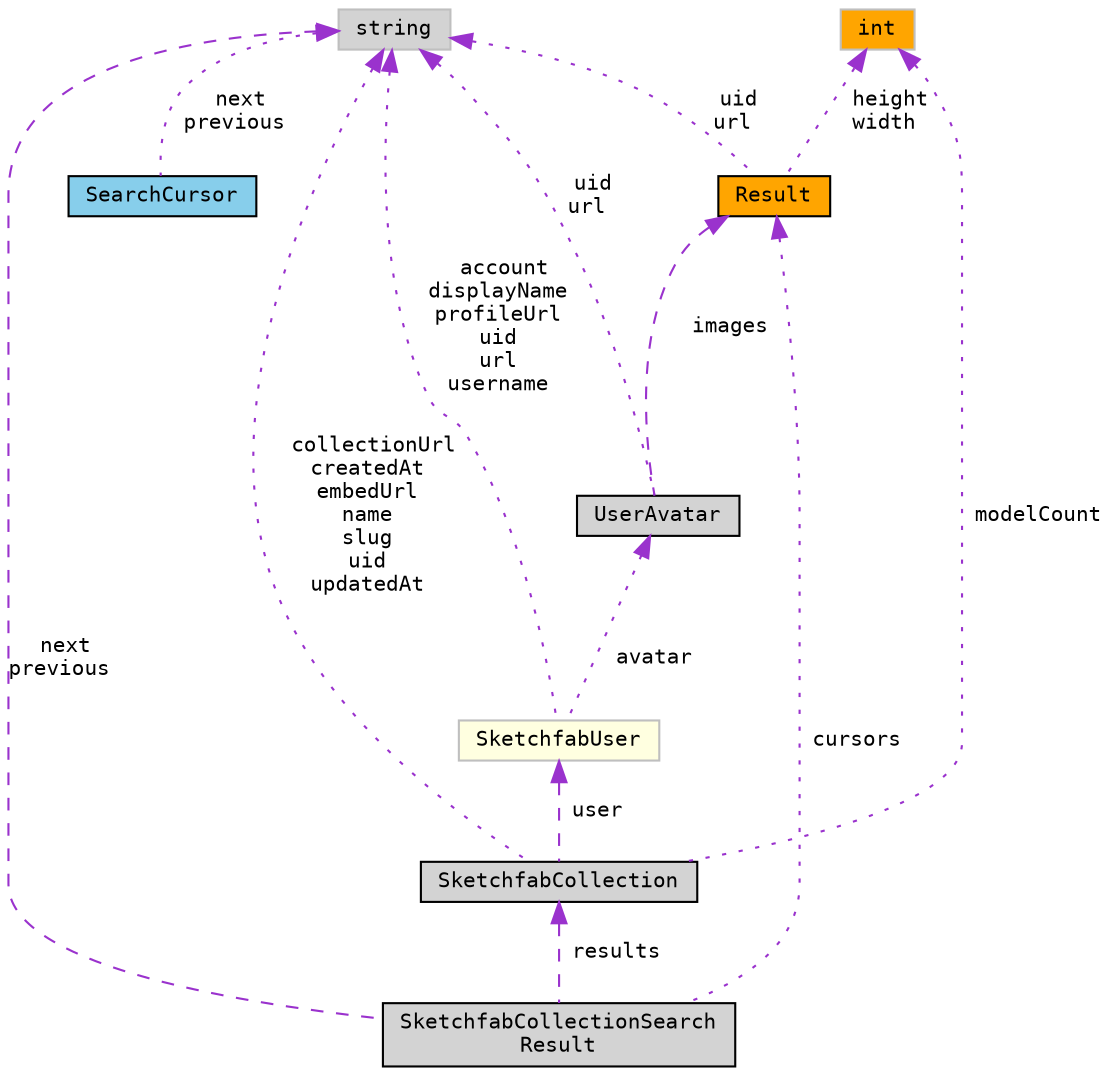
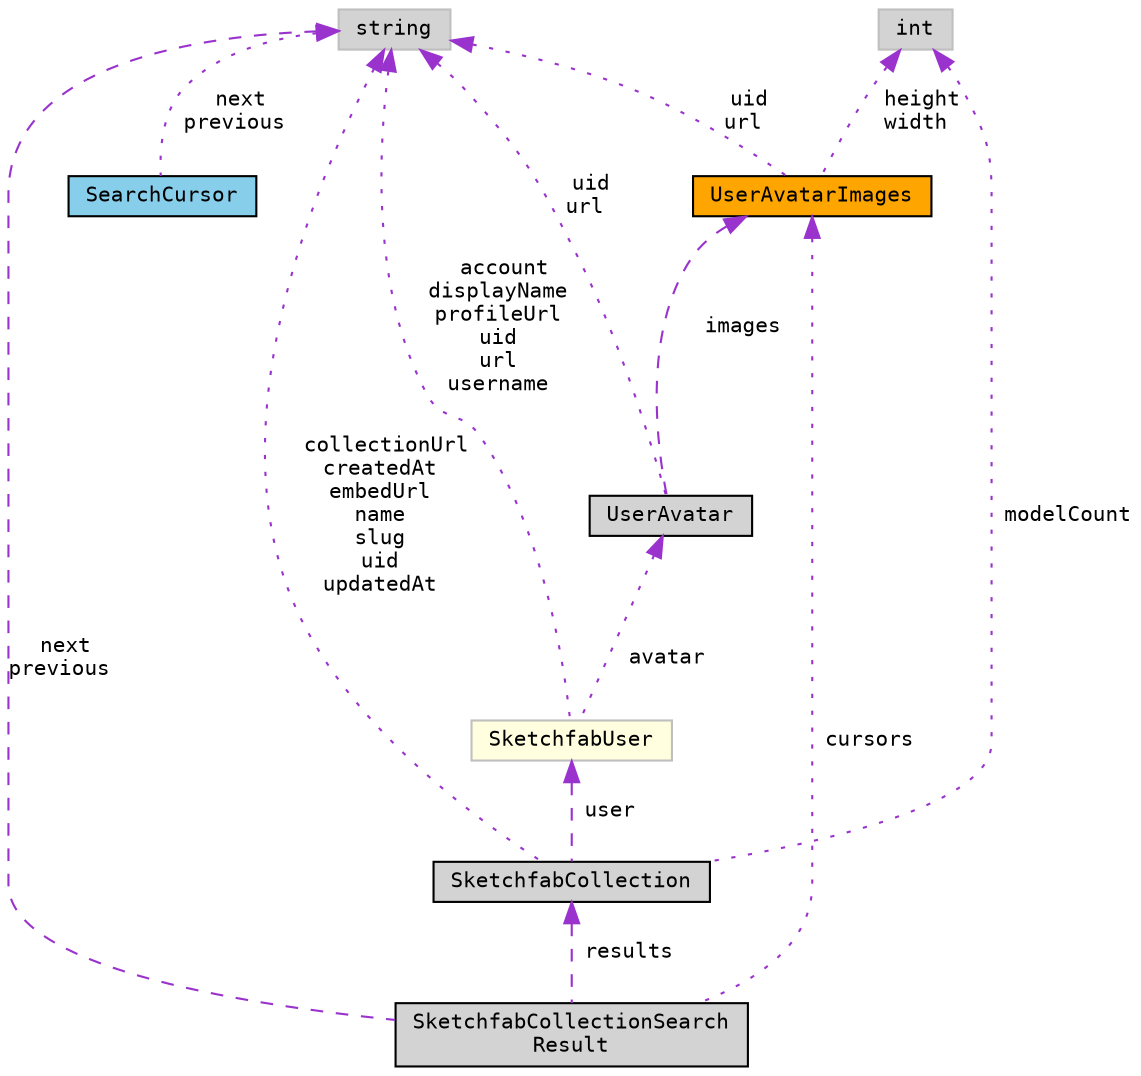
node "int": fillcolor orange -> lightgrey
node "Result": label "Result" -> "UserAvatarImages"
